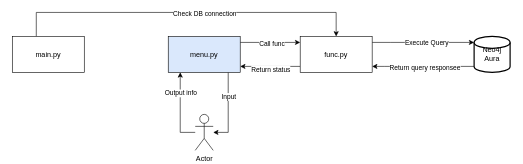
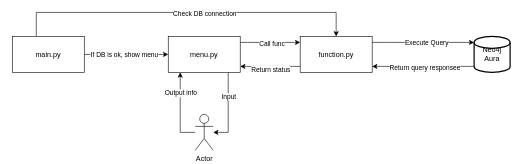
edge "main.py" -> "menu.py": added, label "If DB is ok, show menu"
node "menu.py": fillcolor #dae8fc -> #ffffff
node "func.py": label "func.py" -> "function.py"
